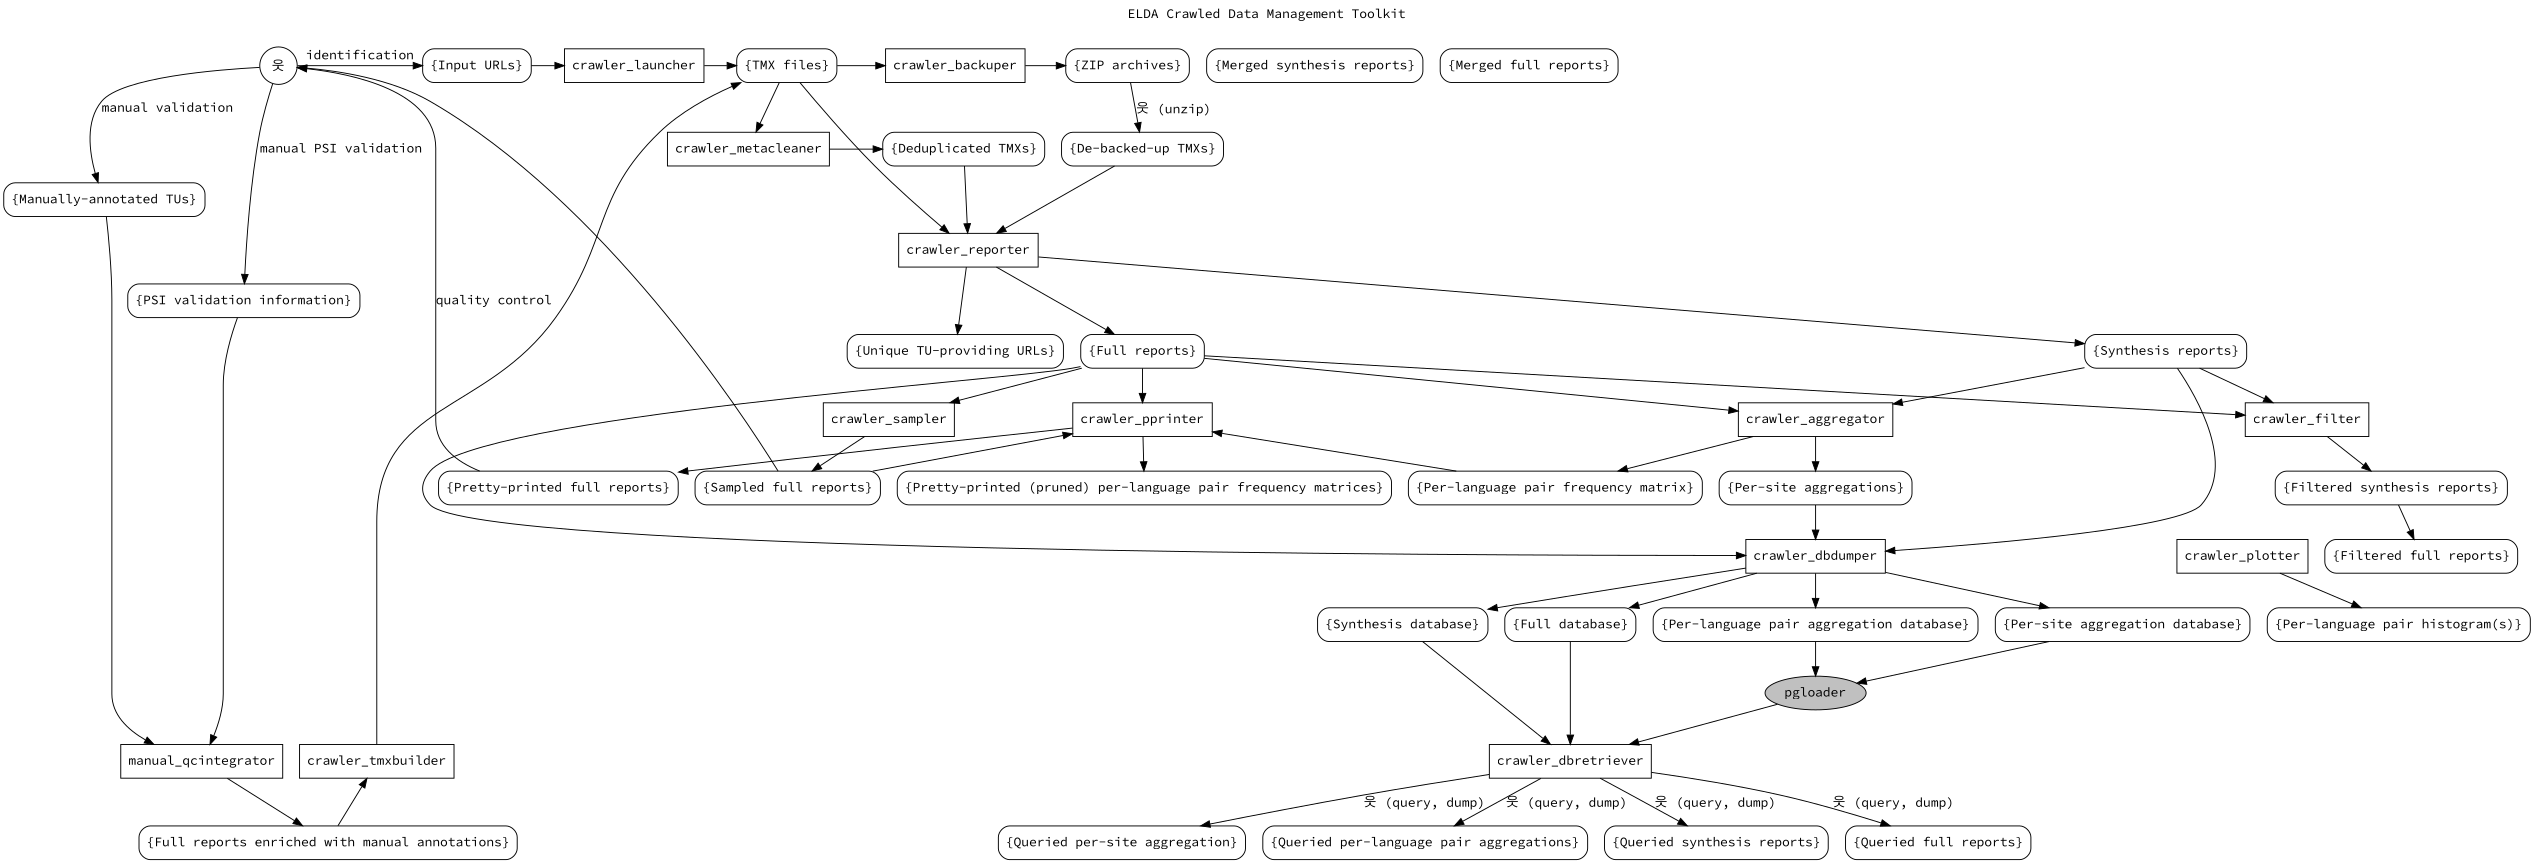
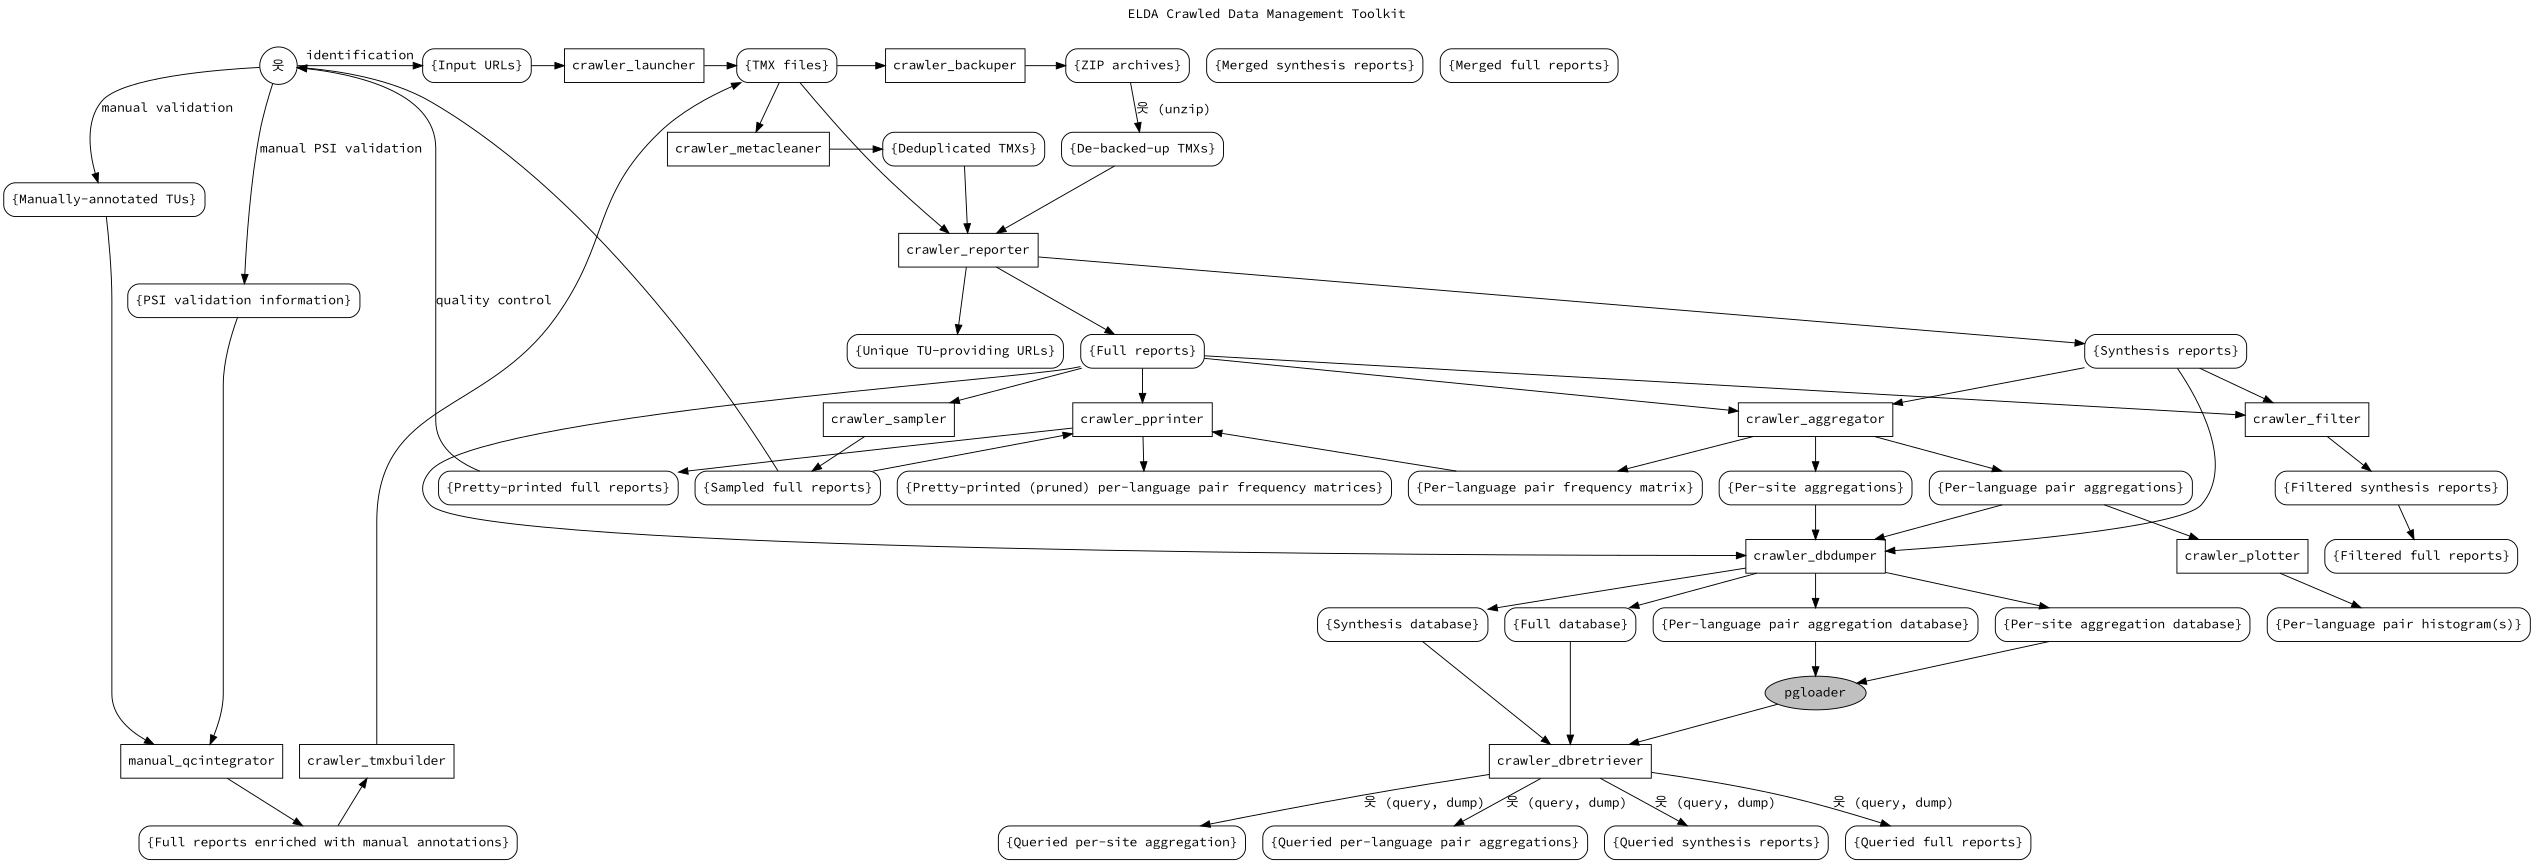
node "{Per-language pair aggregations}": added
